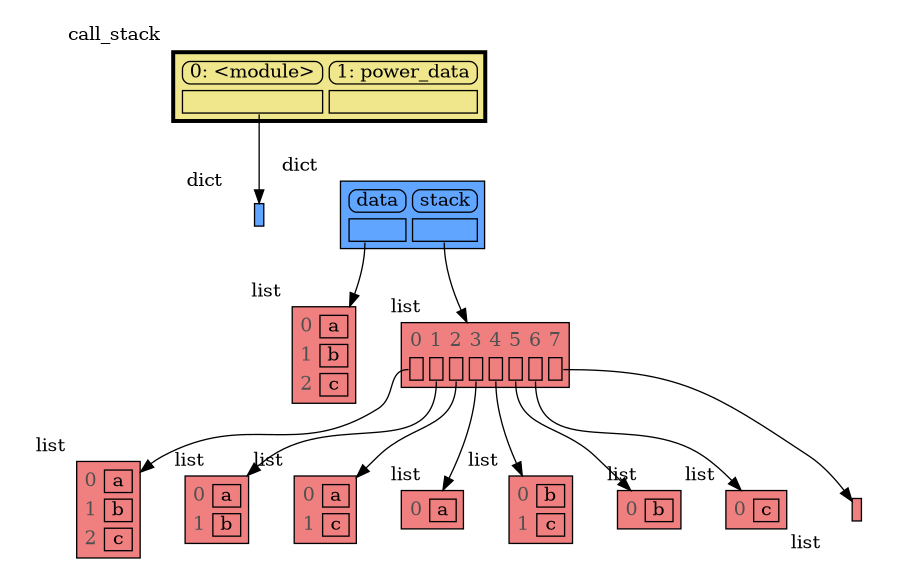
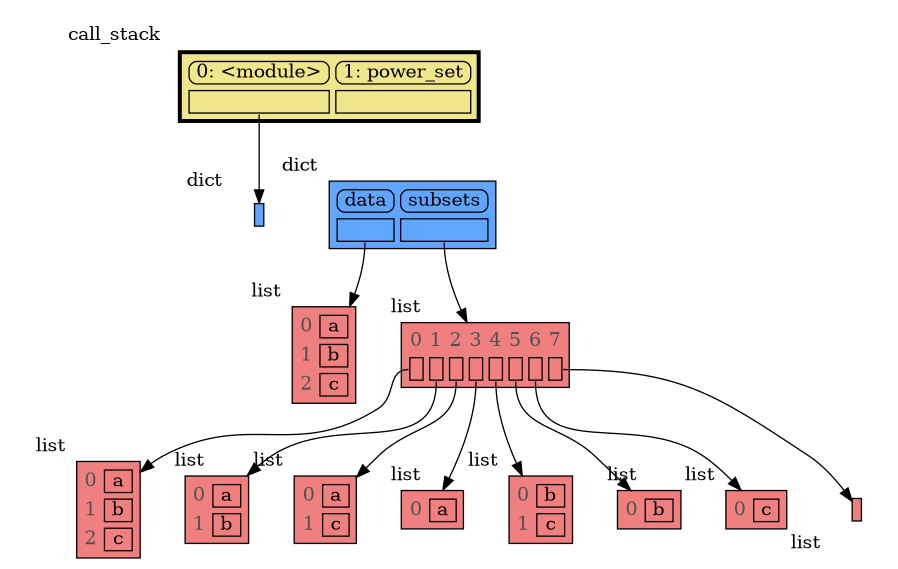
node "0: <module>": text "1: power_data" -> "1: power_set"
node "data": text "stack" -> "subsets"
